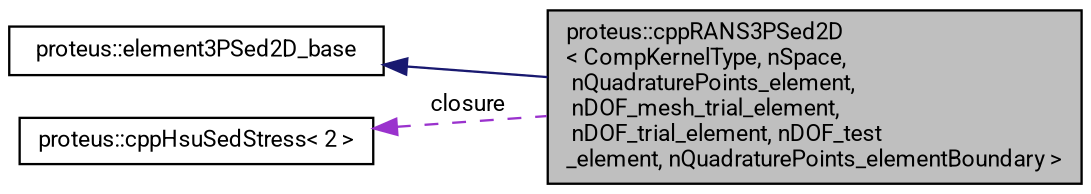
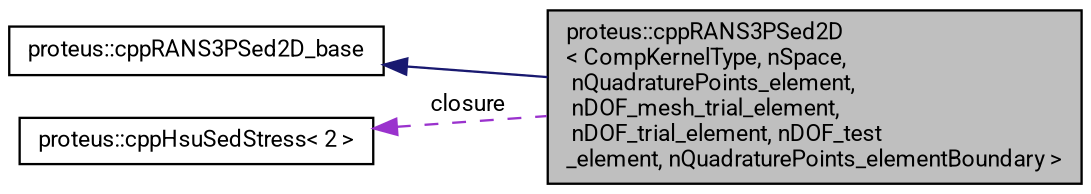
node "proteus::element3PSed2D_base": label "proteus::element3PSed2D_base" -> "proteus::cppRANS3PSed2D_base"
